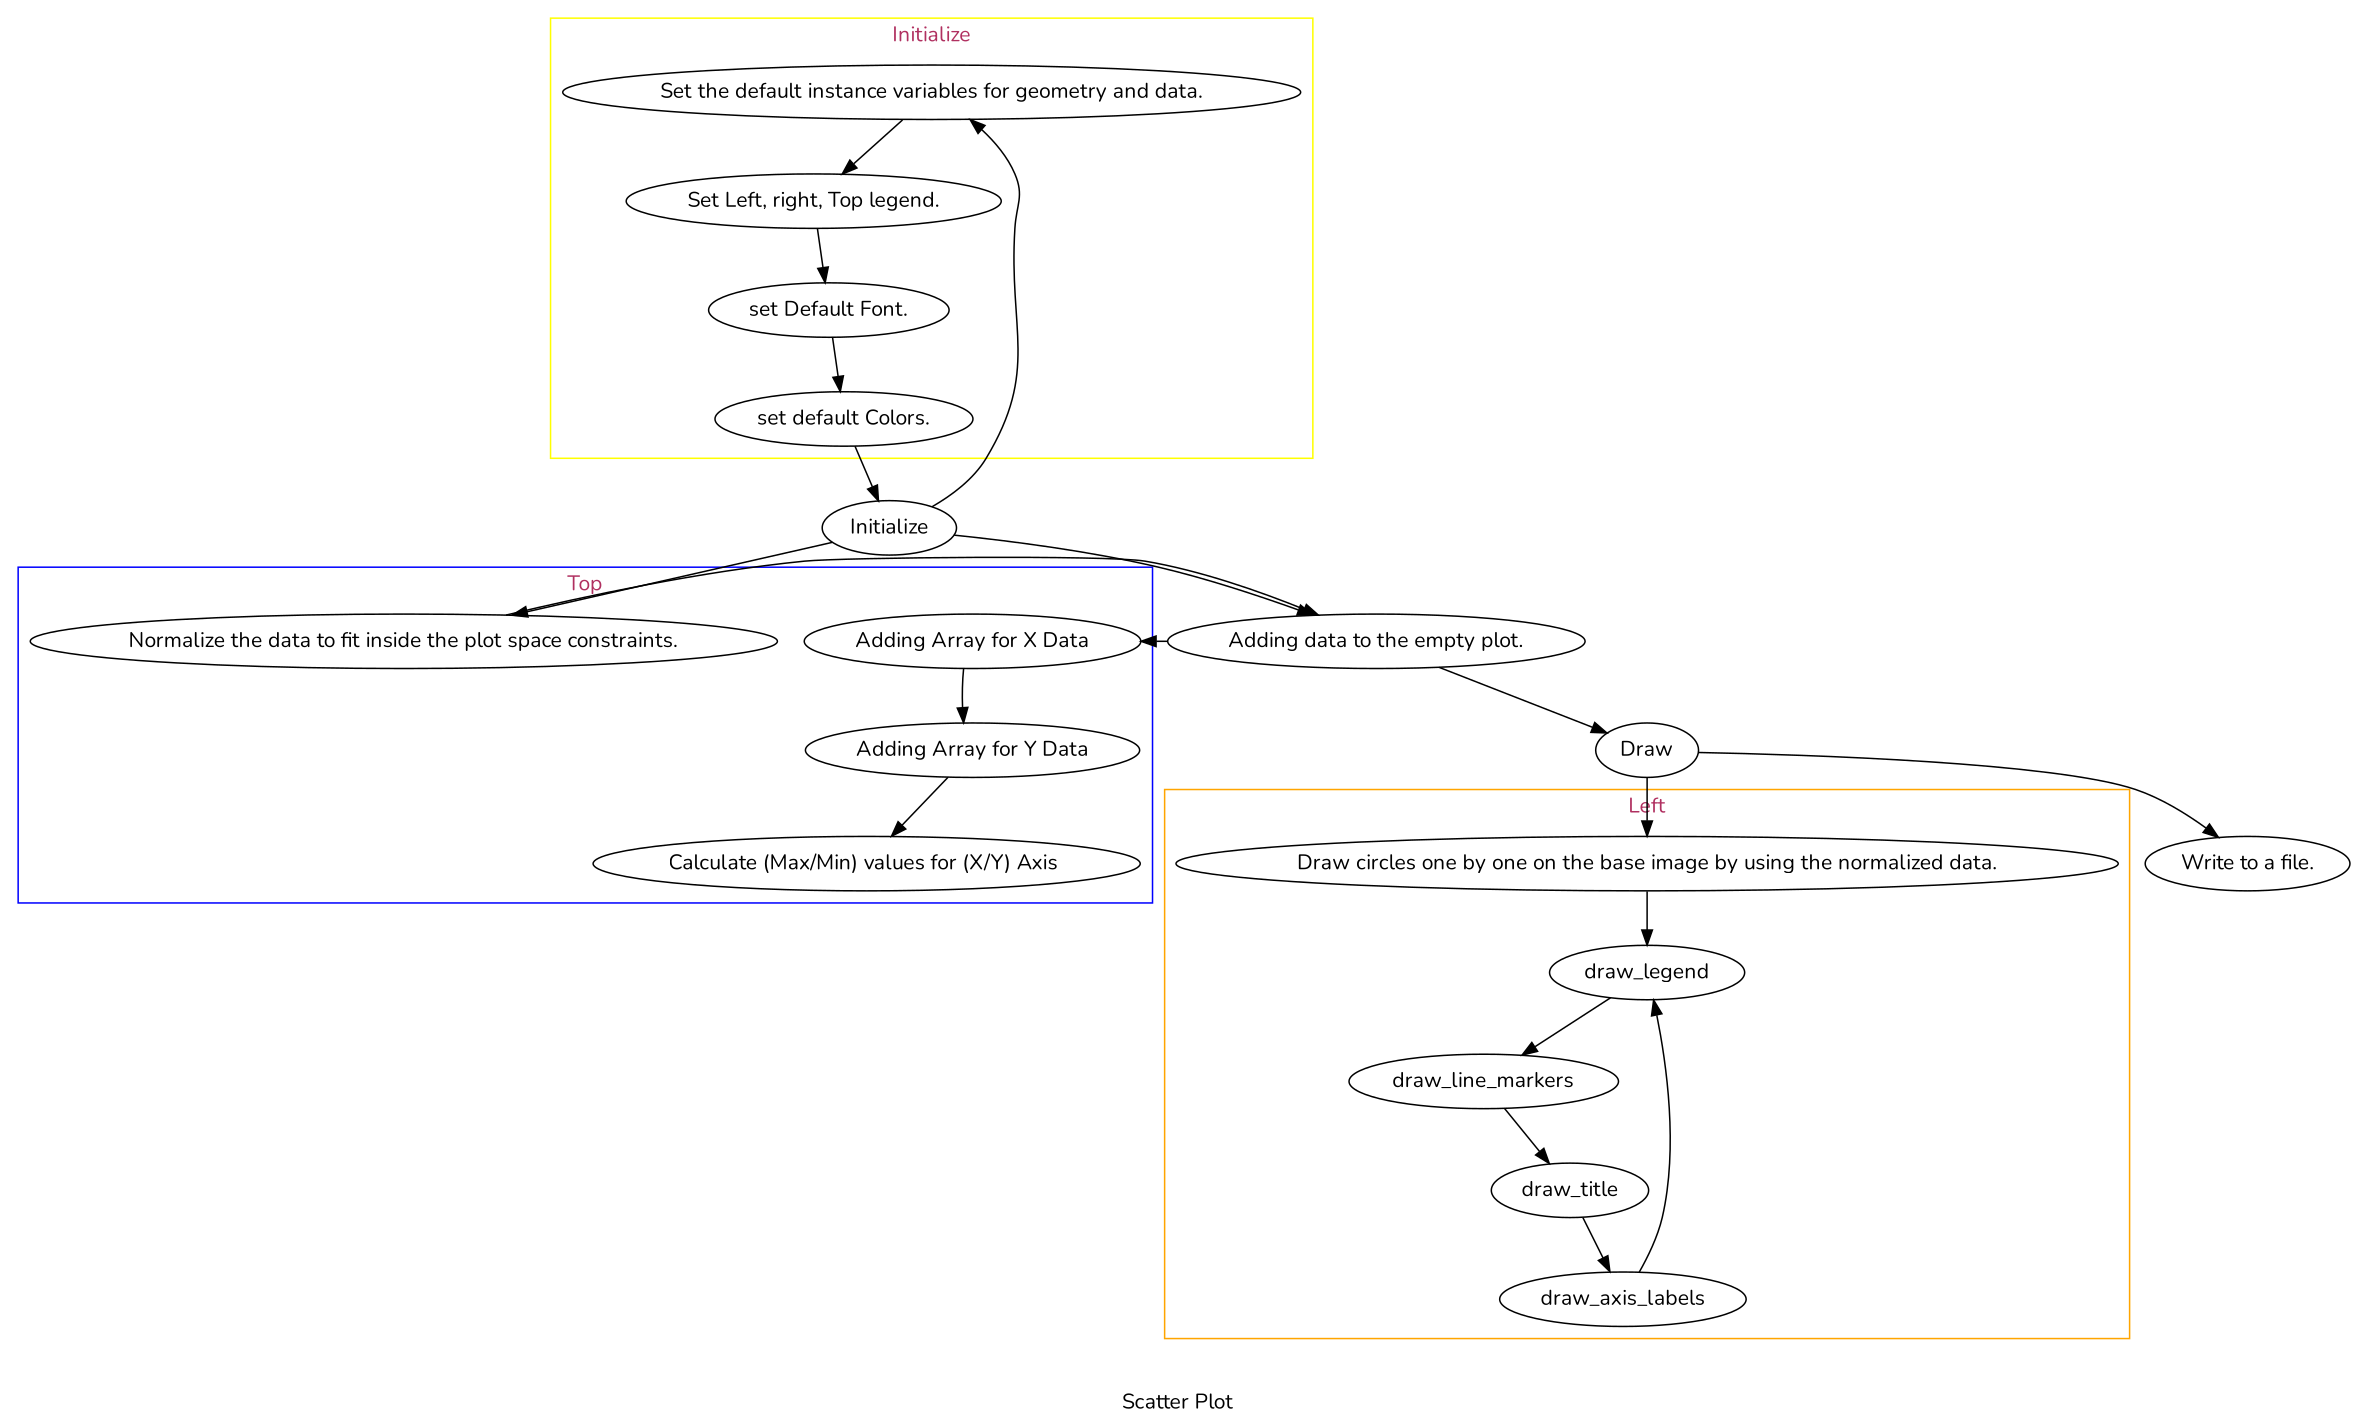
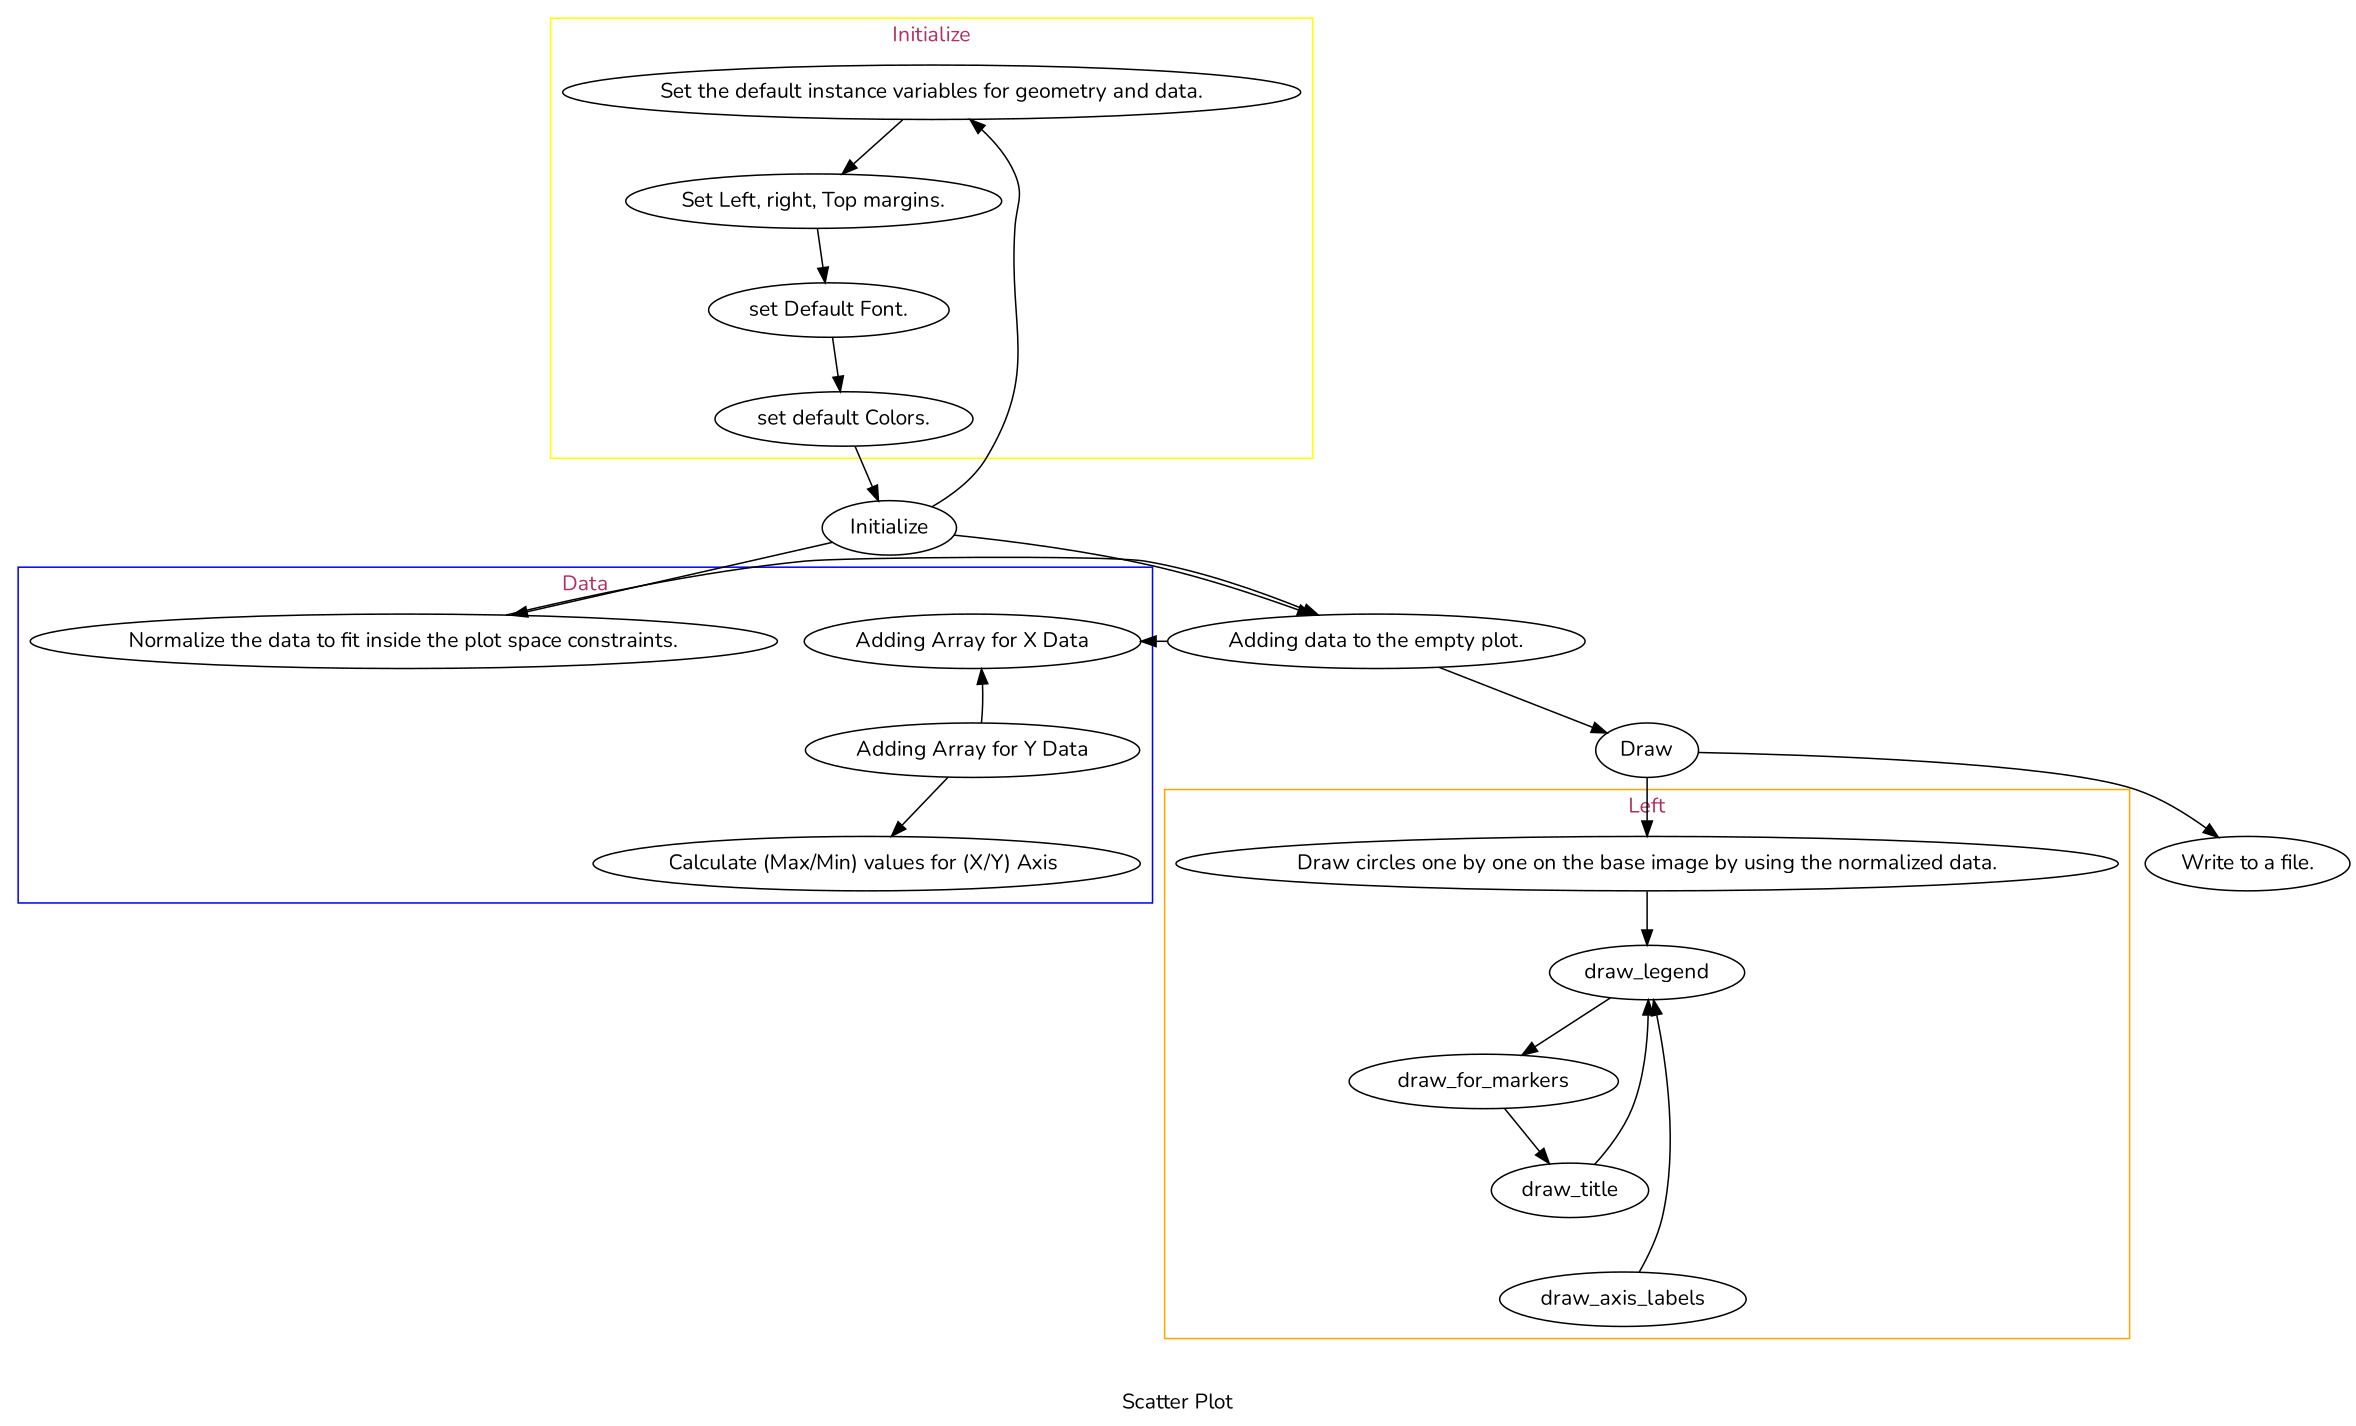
node "Set Left, right, Top legend.": label "Set Left, right, Top legend." -> "Set Left, right, Top margins."
cluster "Top": label "Top" -> "Data"
edge "Adding Array for X Data" -> "Adding Array for Y Data": reversed
node "draw_line_markers": label "draw_line_markers" -> "draw_for_markers"
edge "draw_title" -> "draw_axis_labels": now "draw_title" -> "draw_legend"
